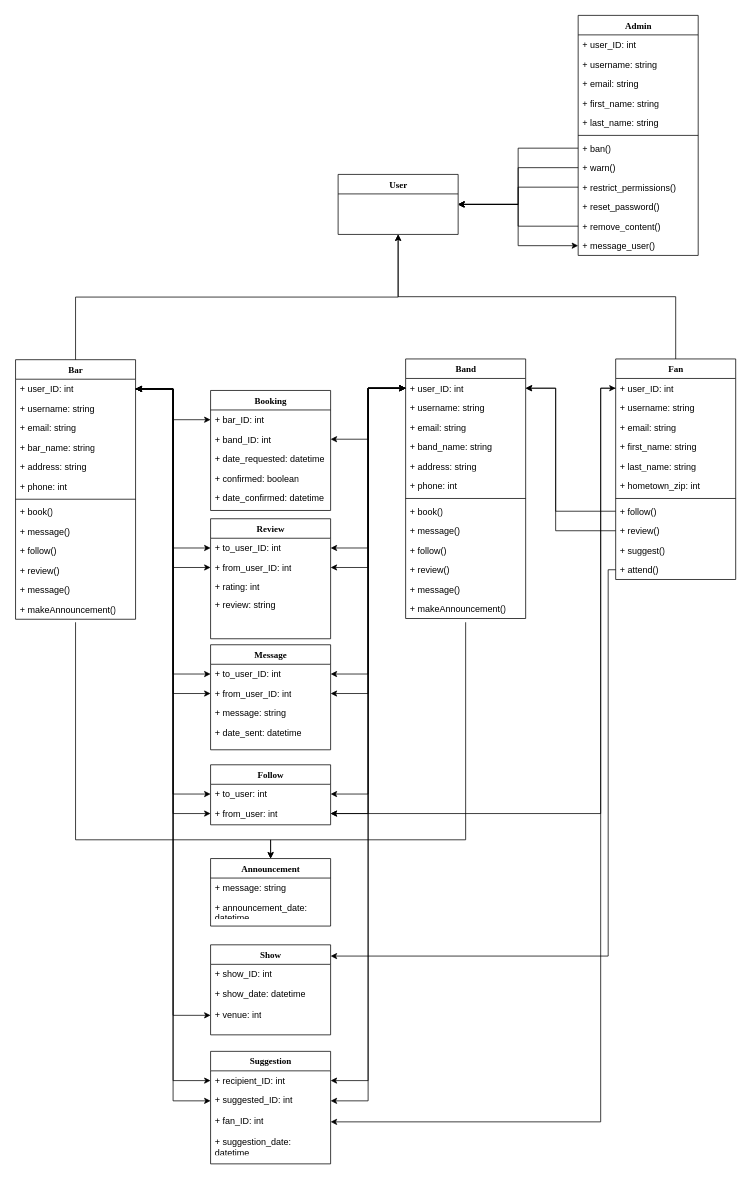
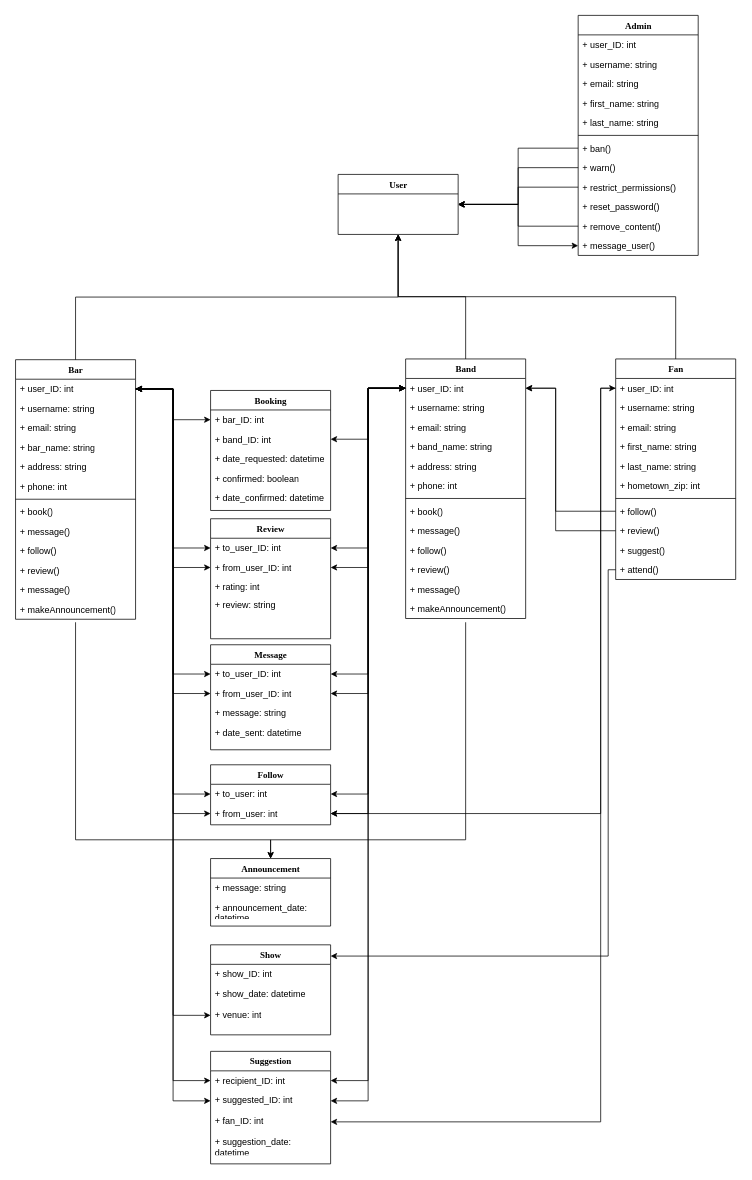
edge "Band" -> "User": added
